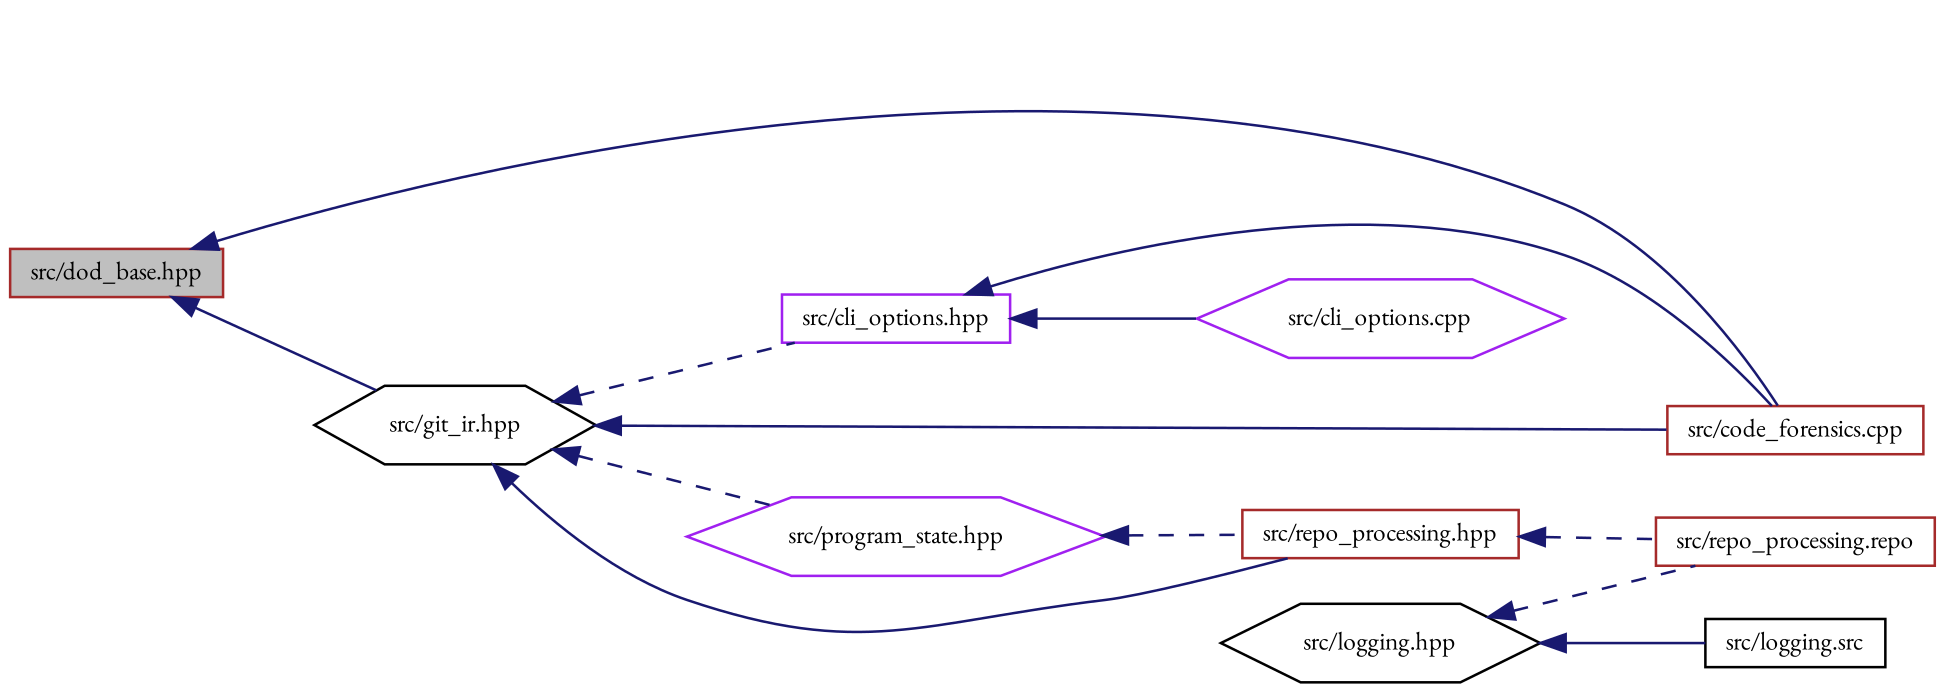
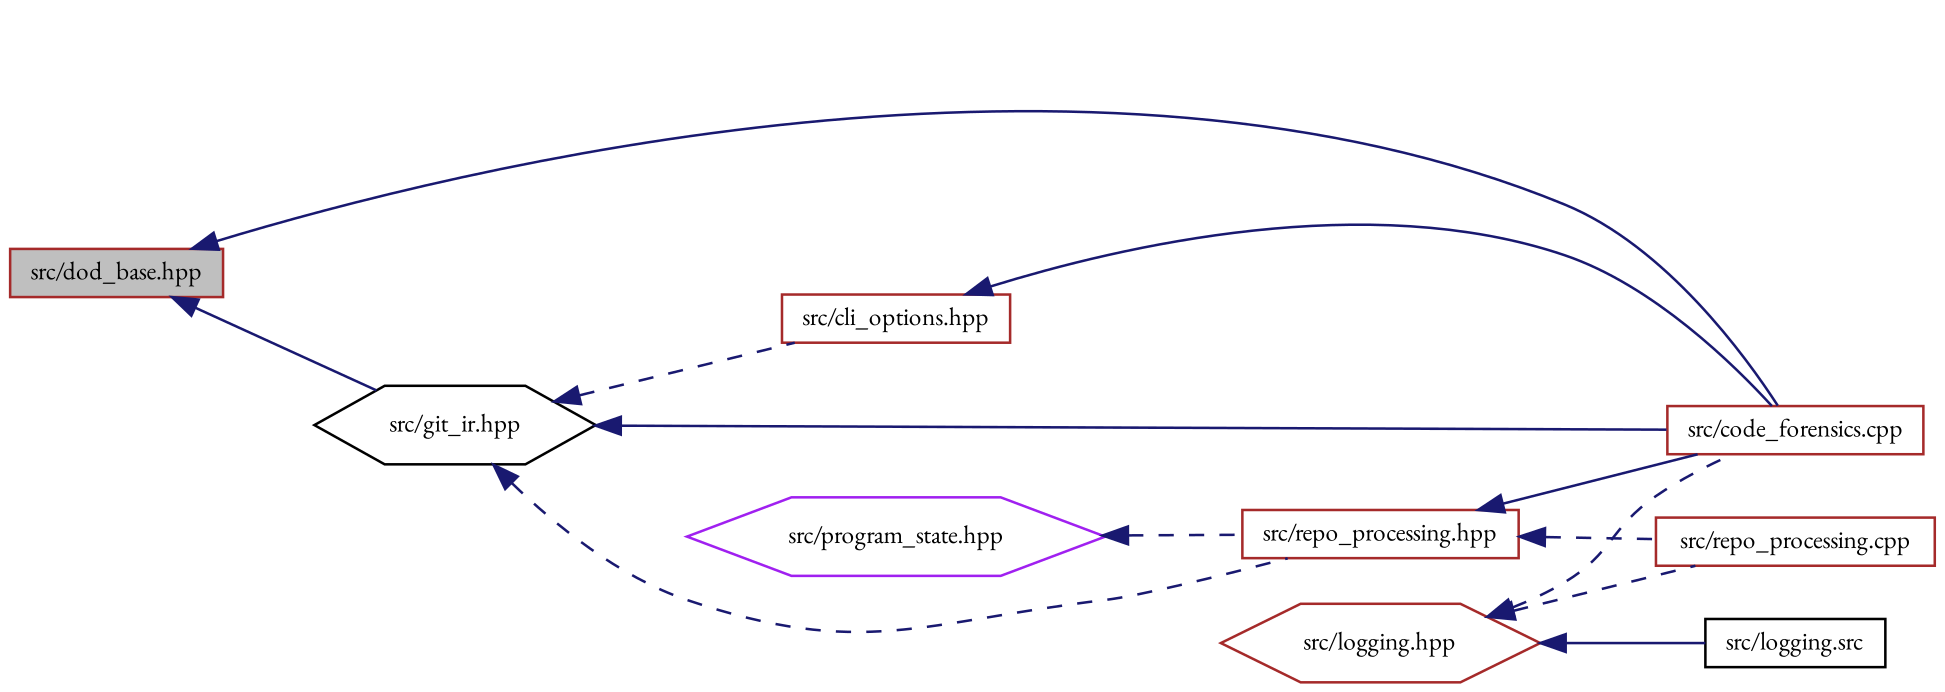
node "src/cli_options.hpp": color purple -> brown
node "src/cli_options.cpp": removed
edge "src/code_forensics.cpp" -> "src/repo_processing.hpp": added
edge "src/program_state.hpp" -> "src/git_ir.hpp": removed
edge "src/code_forensics.cpp" -> "src/logging.hpp": added
node "src/repo_processing.repo": label "src/repo_processing.repo" -> "src/repo_processing.cpp"
edge "src/repo_processing.hpp" -> "src/git_ir.hpp": style solid -> dashed
node "src/logging.hpp": color black -> brown
